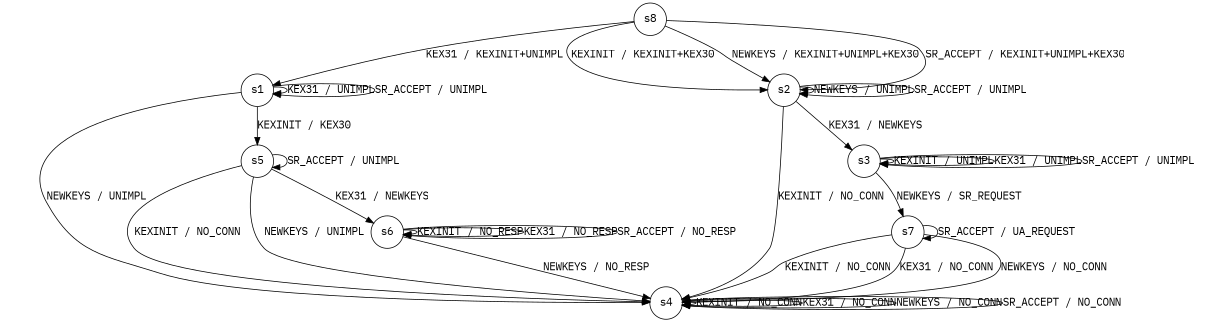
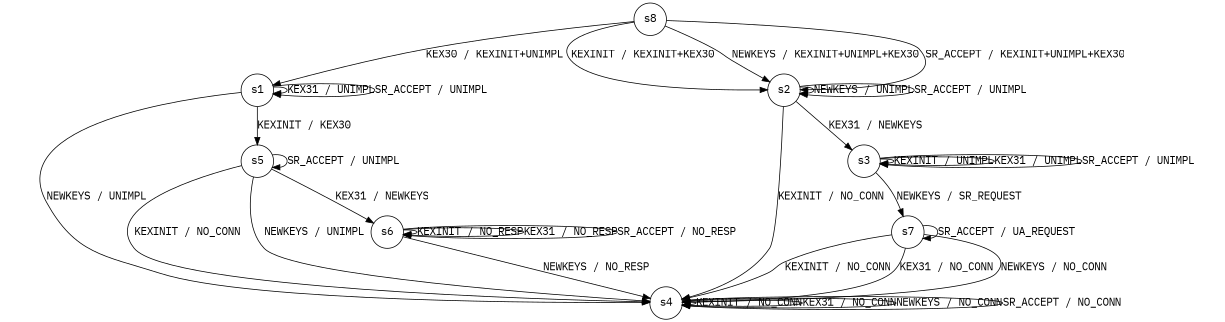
edge "s8" -> "s1": label "KEX31 / KEXINIT+UNIMPL" -> "KEX30 / KEXINIT+UNIMPL"
